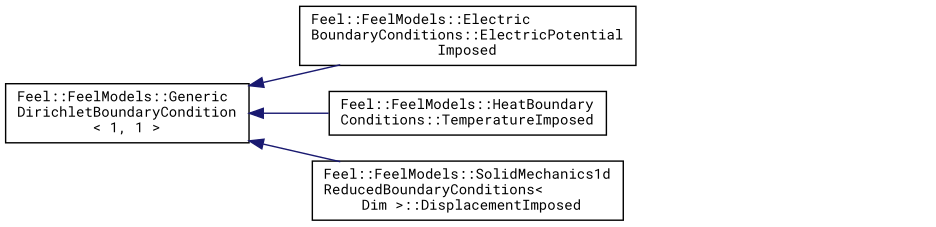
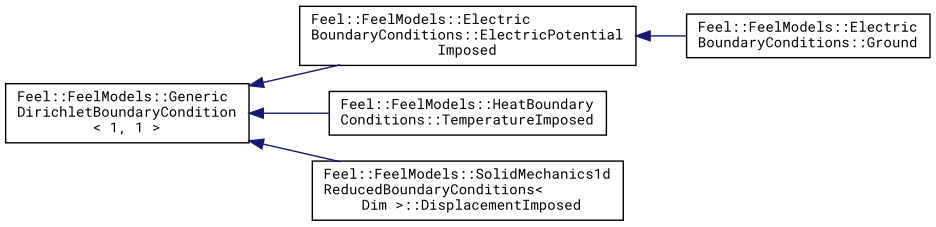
node "Feel::FeelModels::Electric BoundaryConditions::Ground": added
